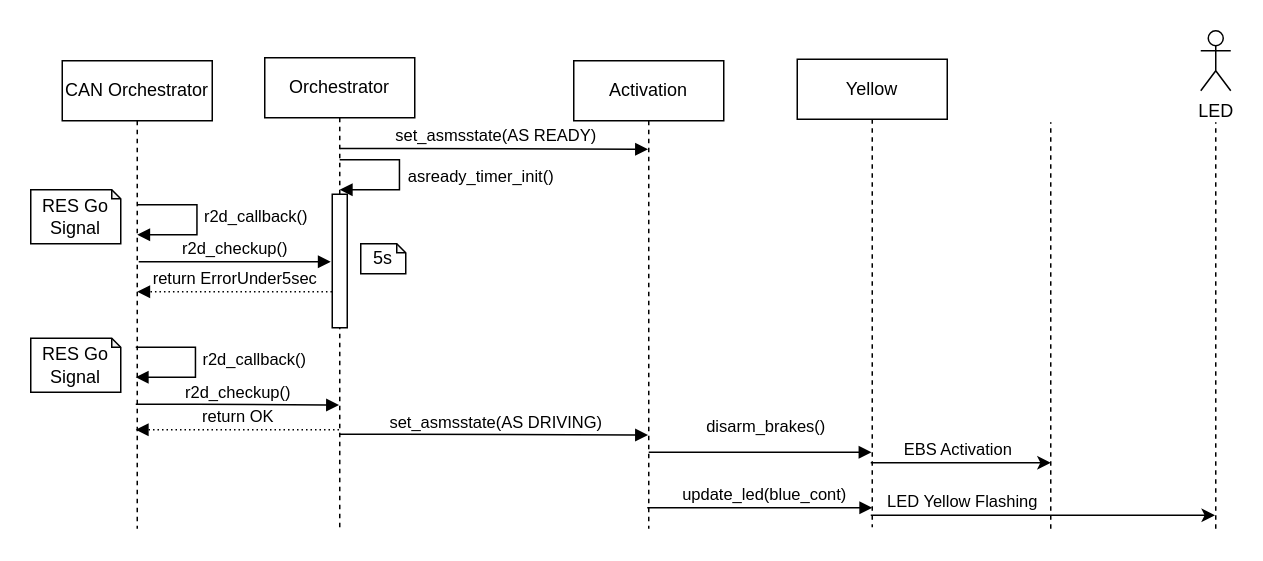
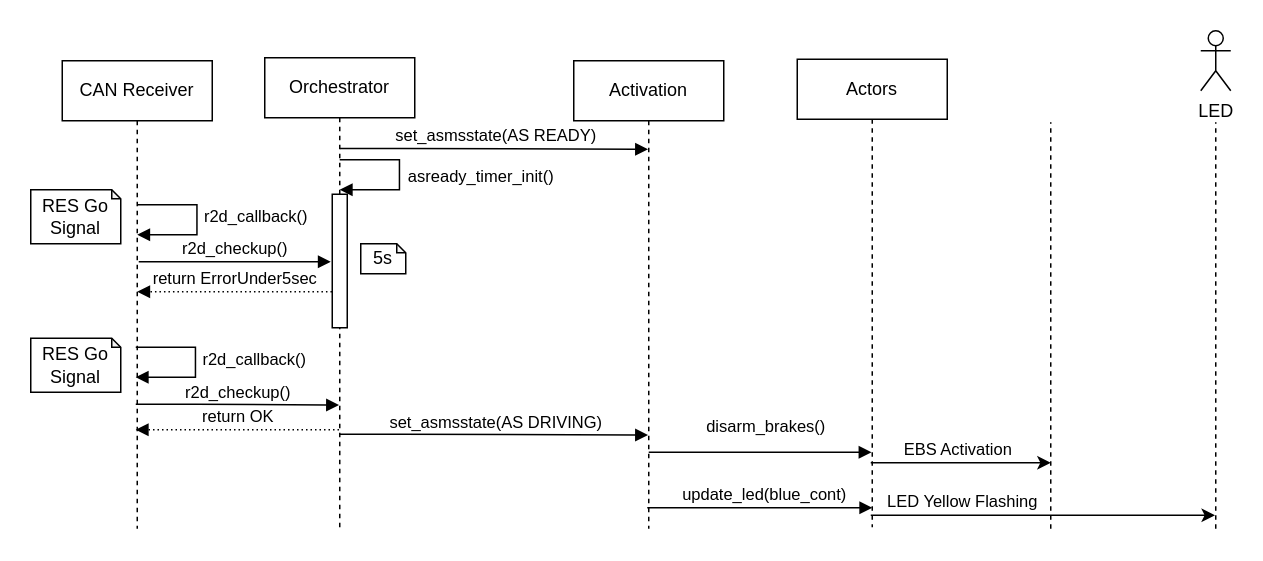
node "Yellow": label "Yellow" -> "Actors"
node "CAN Orchestrator": label "CAN Orchestrator" -> "CAN Receiver"
